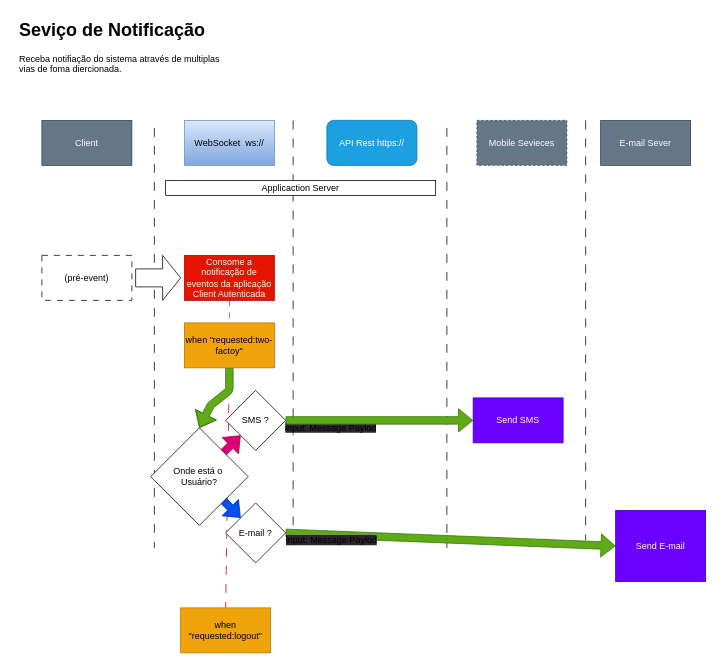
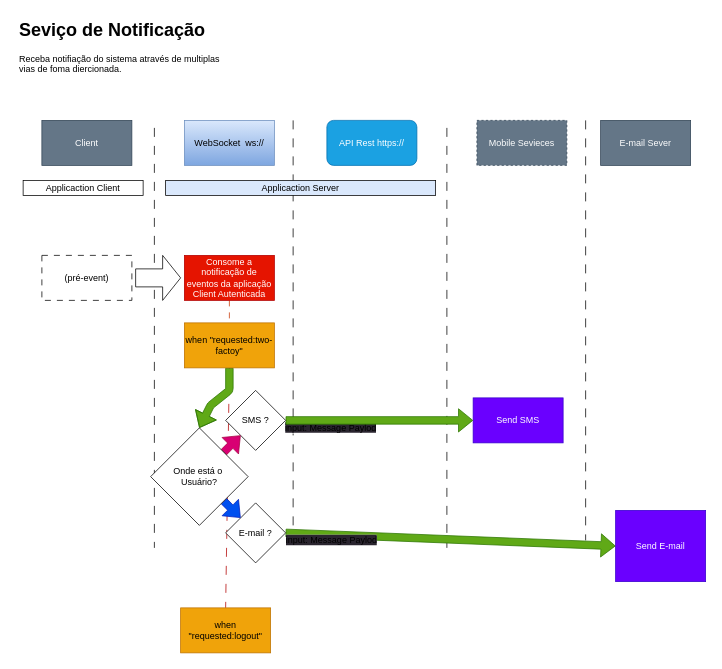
node "Applicaction Client": added
node "Applicaction Server": fillcolor #ffffff -> #dae8fc
